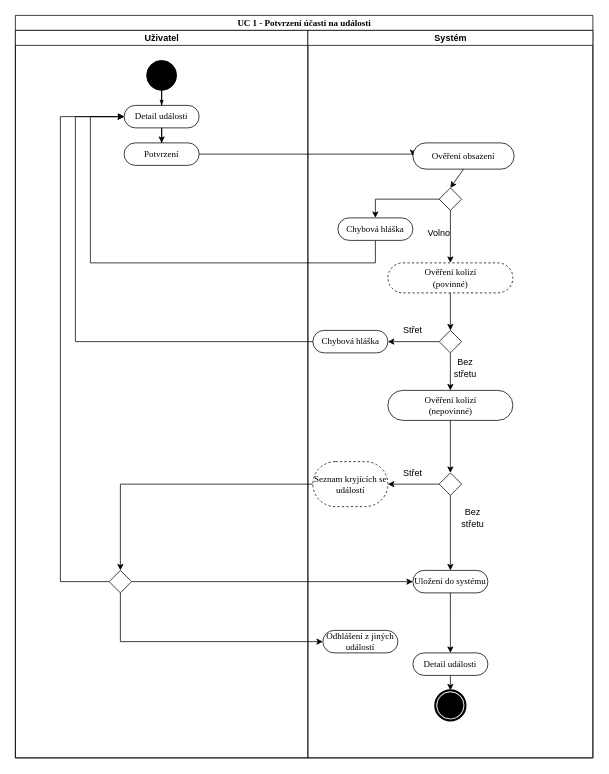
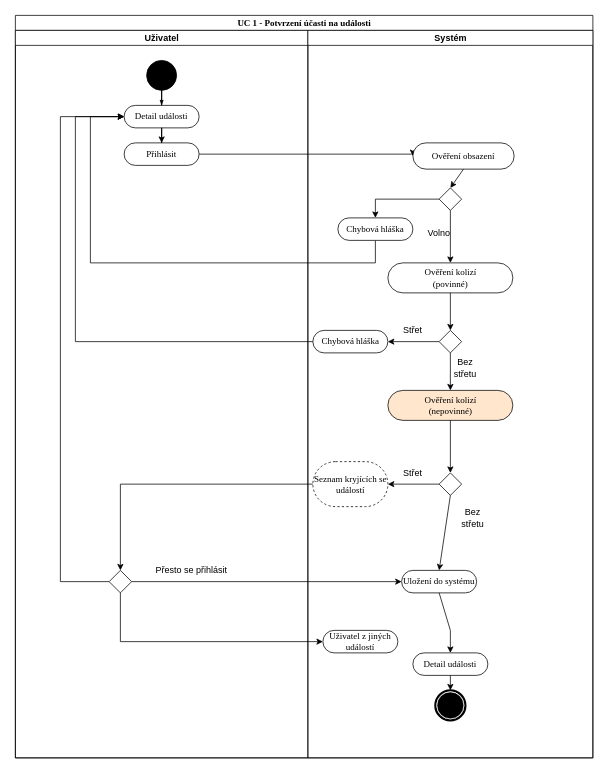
node "Potvrzení": label "Potvrzení" -> "Přihlásit"
node "Ověření kolizí (povinné)": style dashed -> solid
node "Ověření kolizí (nepovinné)": fillcolor #ffffff -> #ffe6cc
node "Přesto se přihlásit": added
node "Uložení do systému": moved (450, 582) -> (439, 582)
node "Odhlášení z jiných událostí": label "Odhlášení z jiných událostí" -> "Uživatel z jiných událostí"
